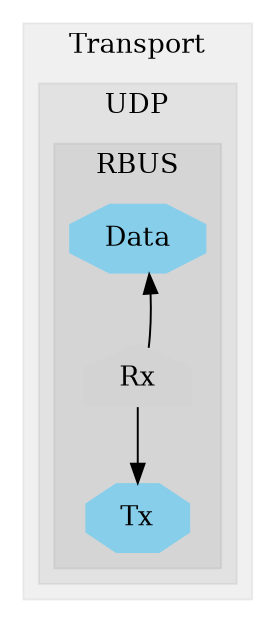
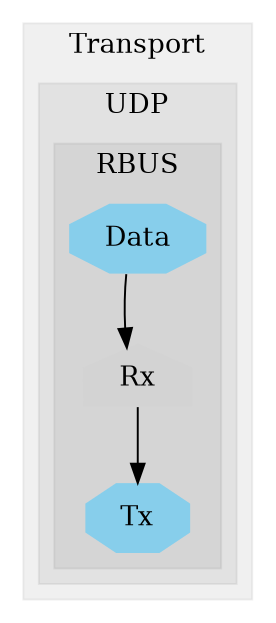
edge "Rx" -> "Data": reversed
